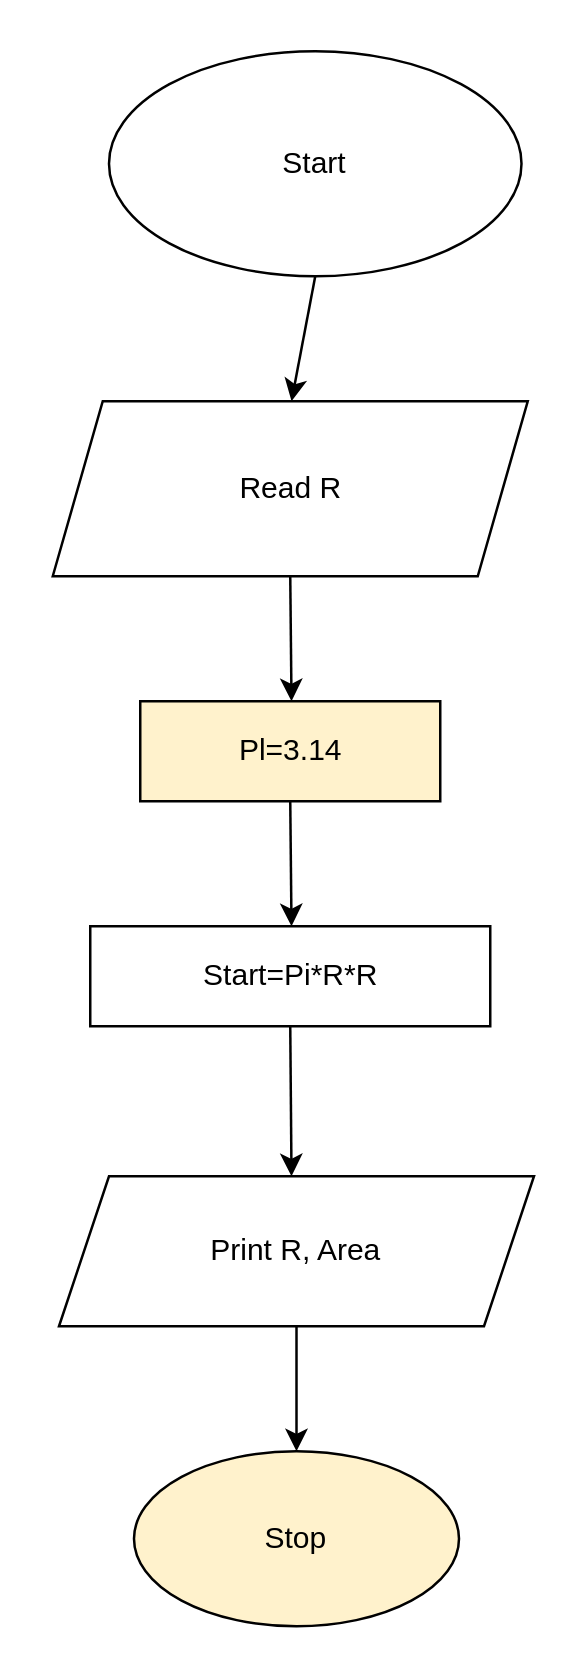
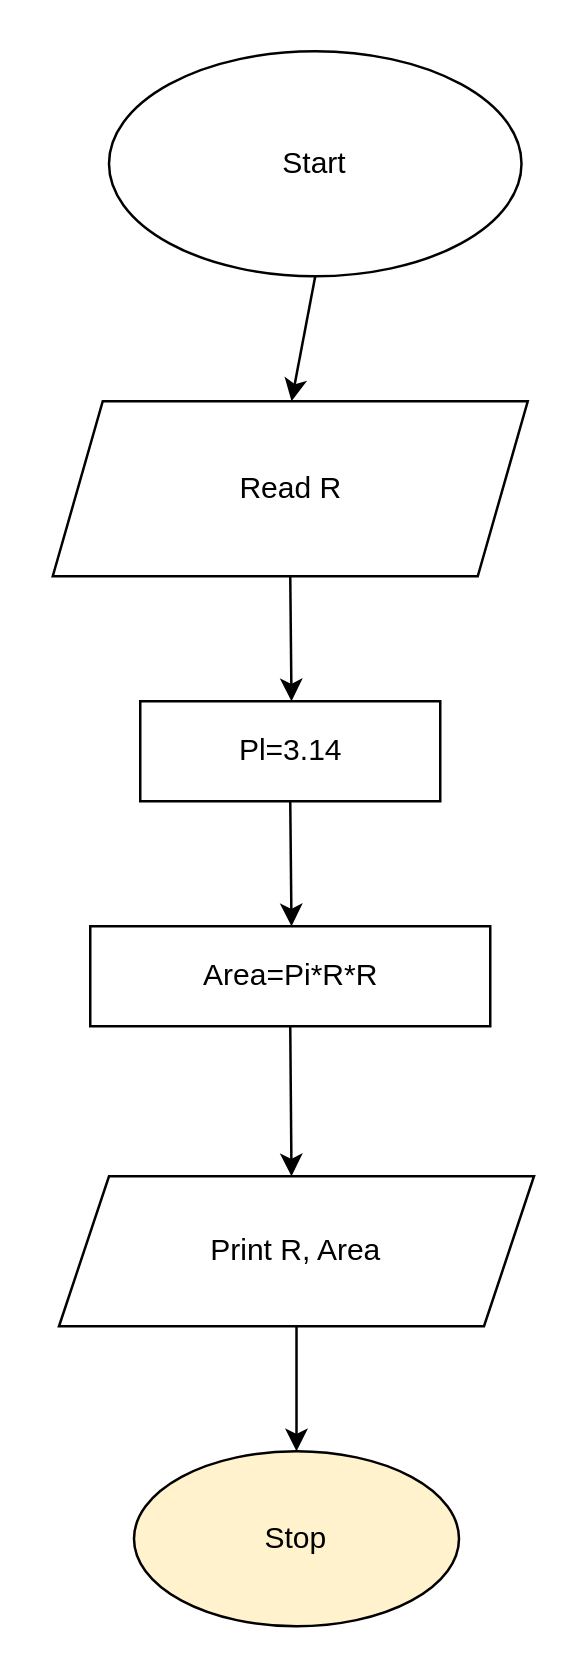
node "Pl=3.14": fillcolor #fff2cc -> #ffffff
node "Start=Pi*R*R": label "Start=Pi*R*R" -> "Area=Pi*R*R"
